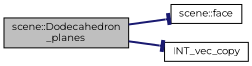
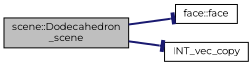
node "scene::face": label "scene::face" -> "face::face"
node "scene::Dodecahedron _planes": label "scene::Dodecahedron _planes" -> "scene::Dodecahedron _scene"
